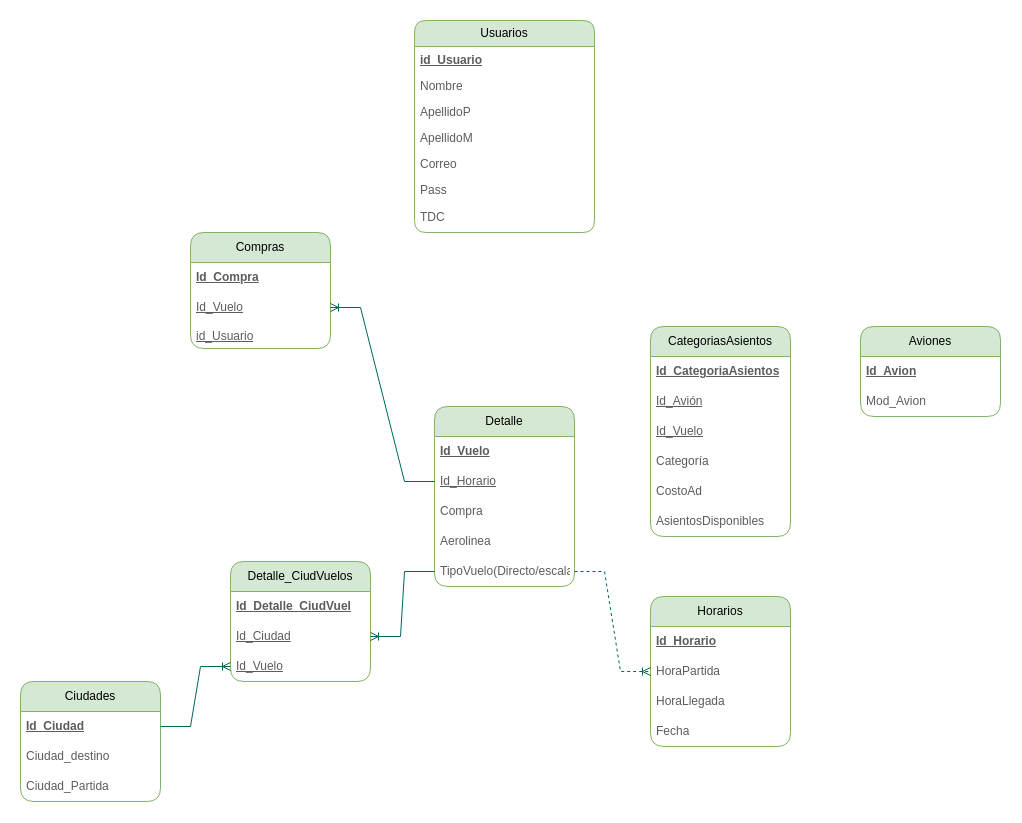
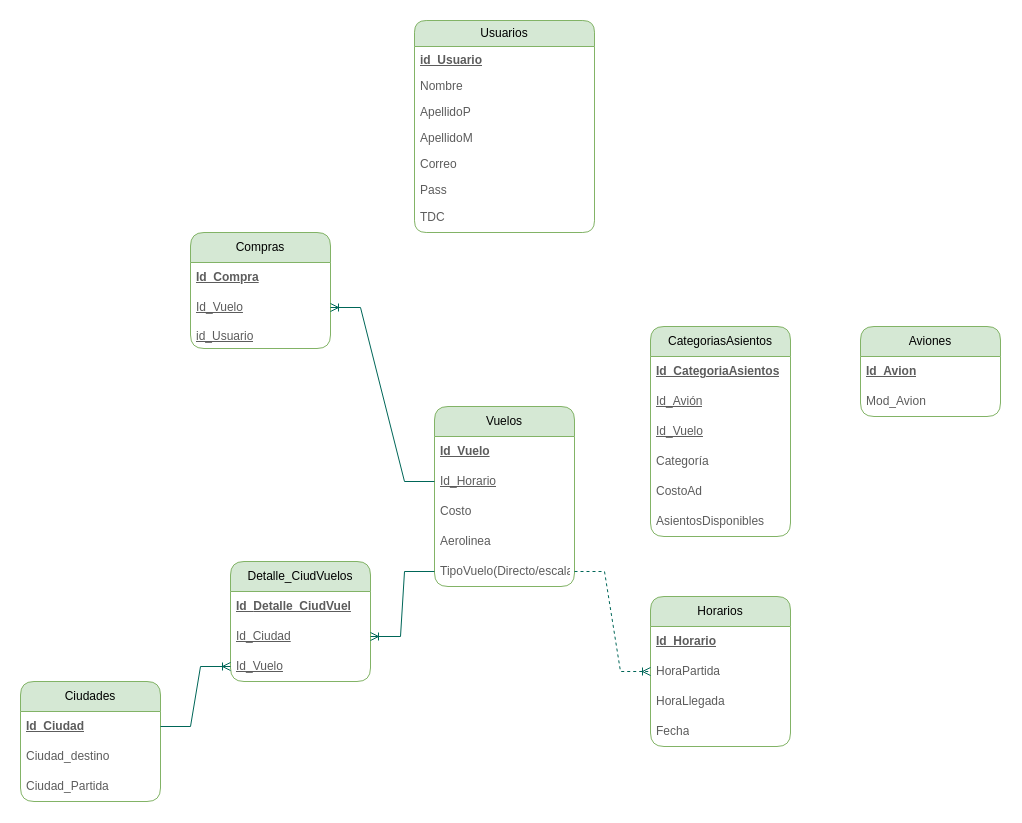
node "Detalle": label "Detalle" -> "Vuelos"
node "Compra": label "Compra" -> "Costo"
